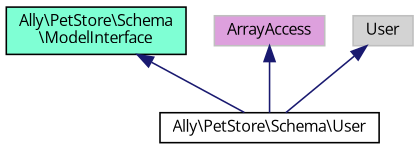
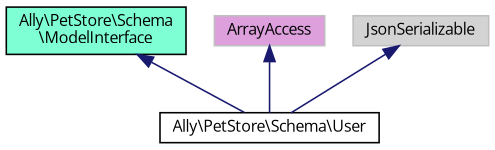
node "User": label "User" -> "JsonSerializable"
